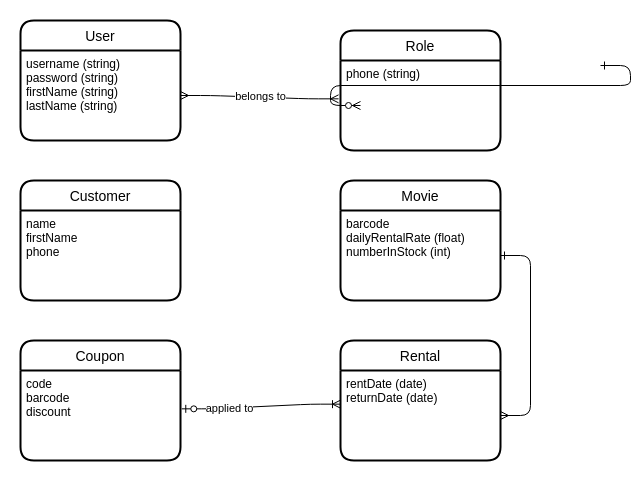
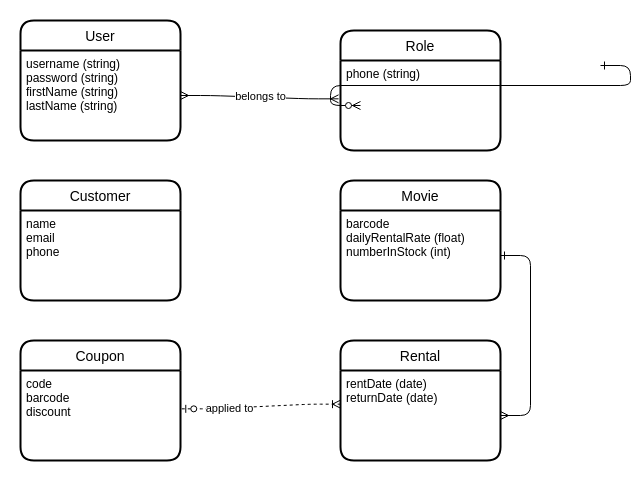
node "name firstName phone": label "name firstName phone" -> "name email phone"
edge "code barcode discount" -- "rentDate (date) returnDate (date)": style solid -> dashed
